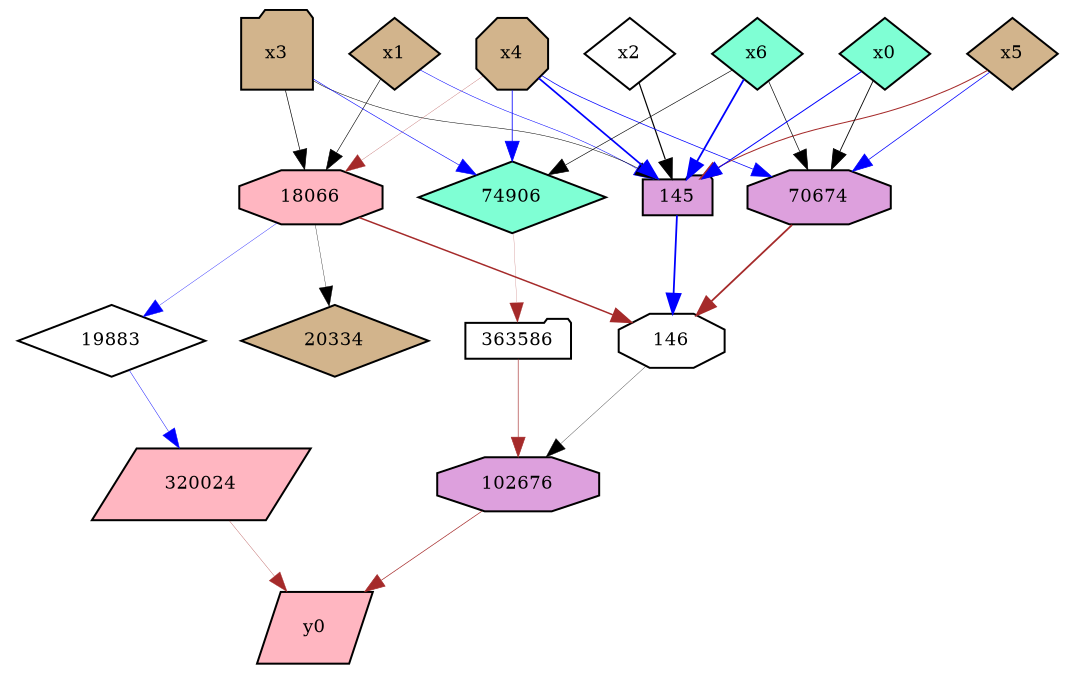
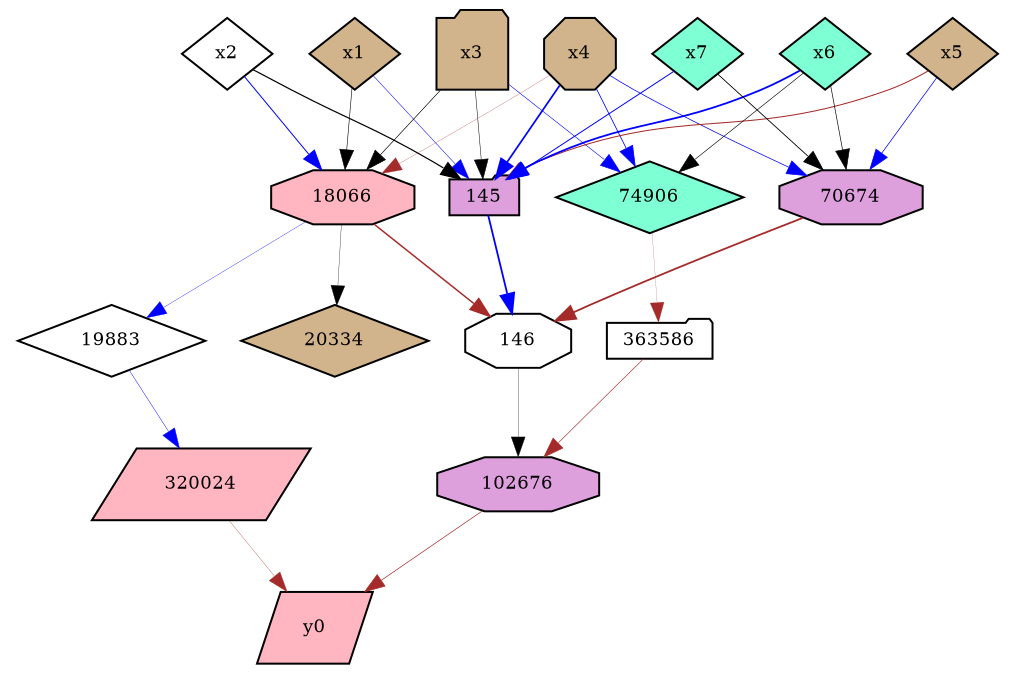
node "x0": label "x0" -> "x7"
edge "x2" -> "18066": added
